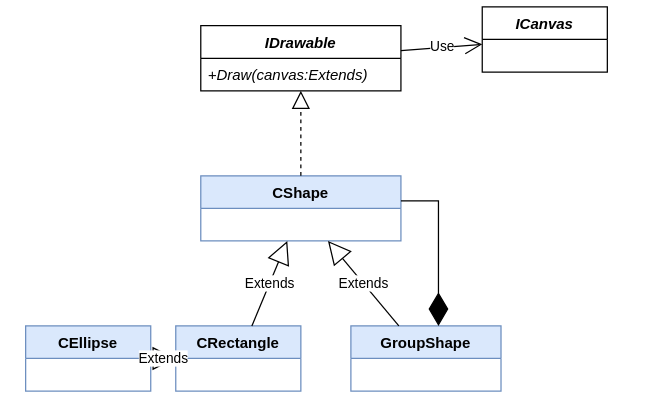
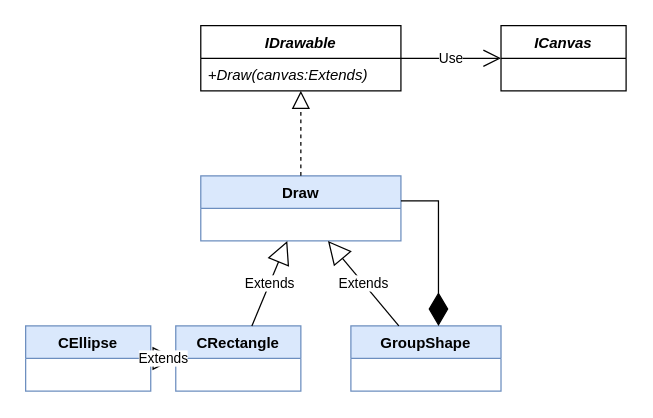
node "ICanvas": moved (544, 39) -> (563, 58)
node "CShape": label "CShape" -> "Draw"
